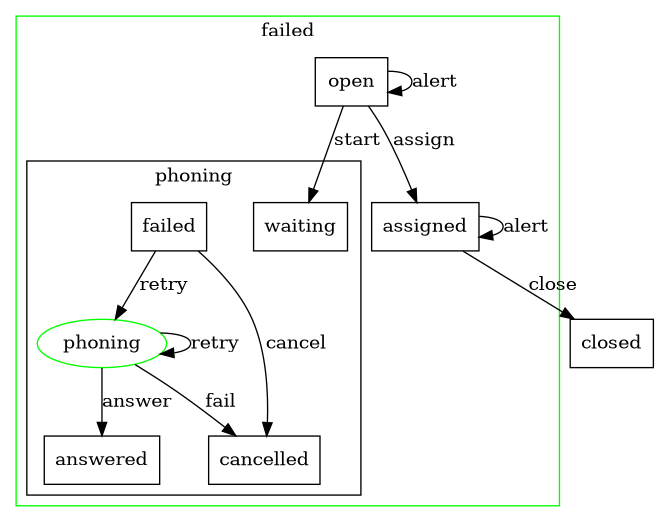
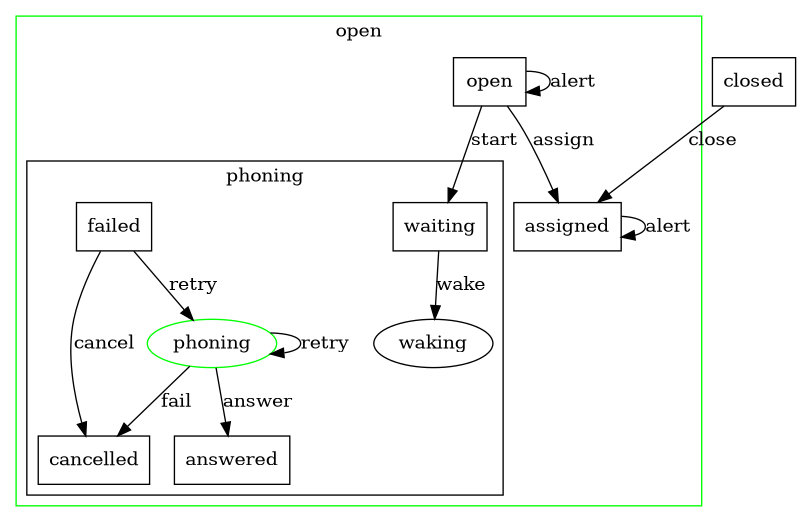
cluster "failed": label "failed" -> "open"
edge "assigned" -> "closed": reversed
node "waking": added
